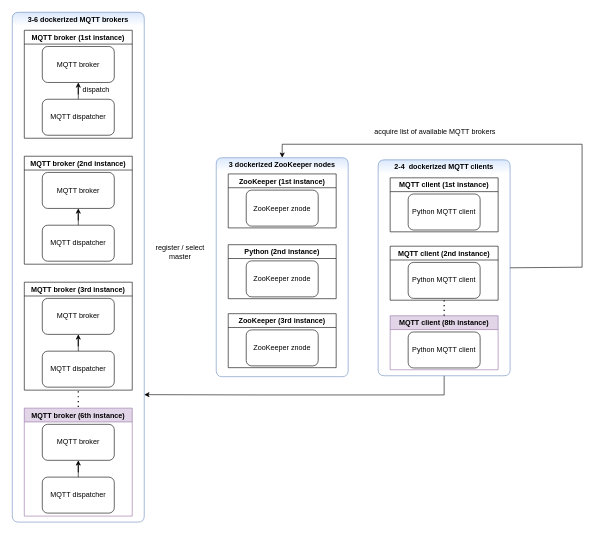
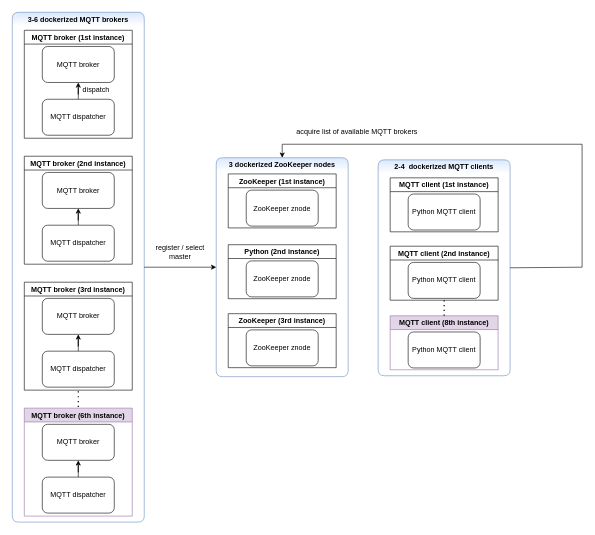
node "acquire list of available MQTT brokers": moved (435, 132) -> (357, 132)
edge "3-6 dockerized MQTT brokers" -> "3 dockerized ZooKeeper nodes": added
edge "2-4 dockerized MQTT clients" -> "3-6 dockerized MQTT brokers": removed
